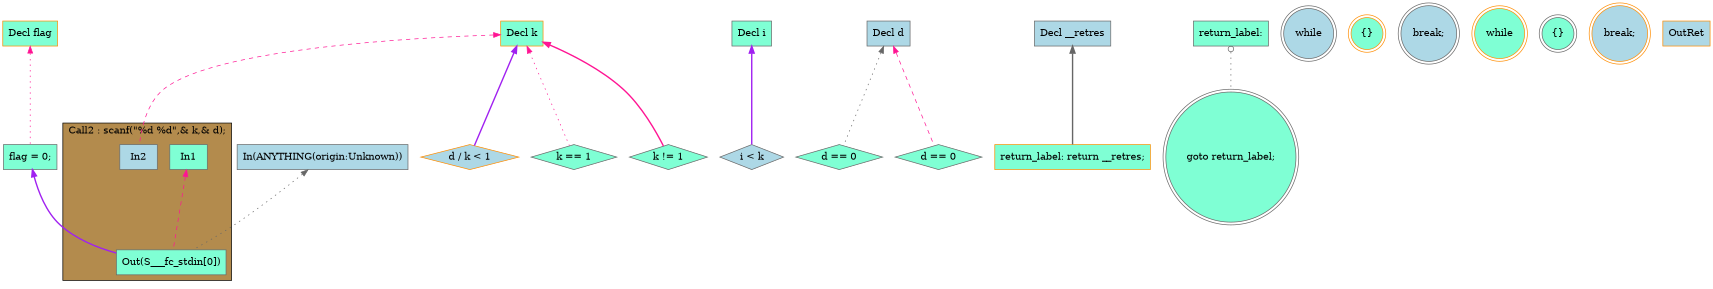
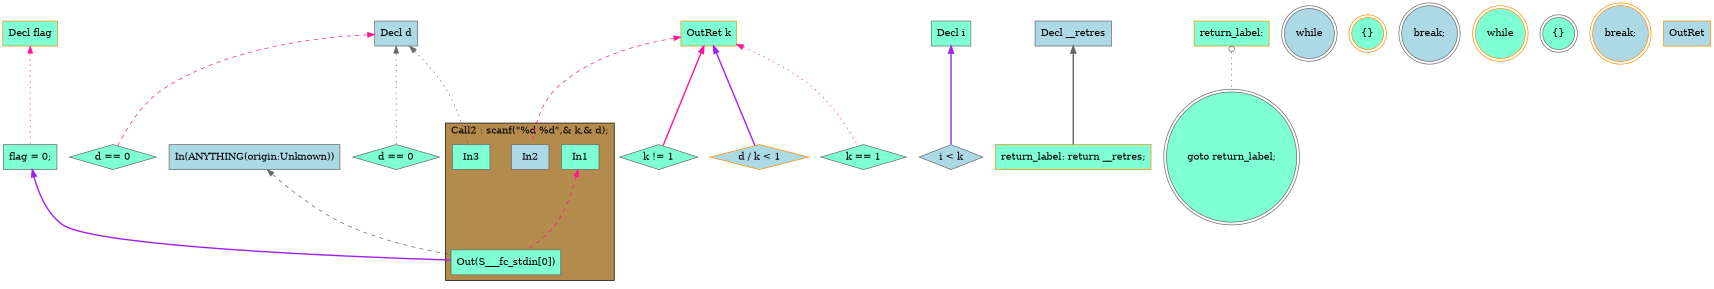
node "Decl k": label "Decl k" -> "OutRet k"
node "return_label:": color gray40 -> darkorange
node "In3": added
edge "Out(S___fc_stdin[0])" -> "In(ANYTHING(origin:Unknown))": style dotted -> dashed
